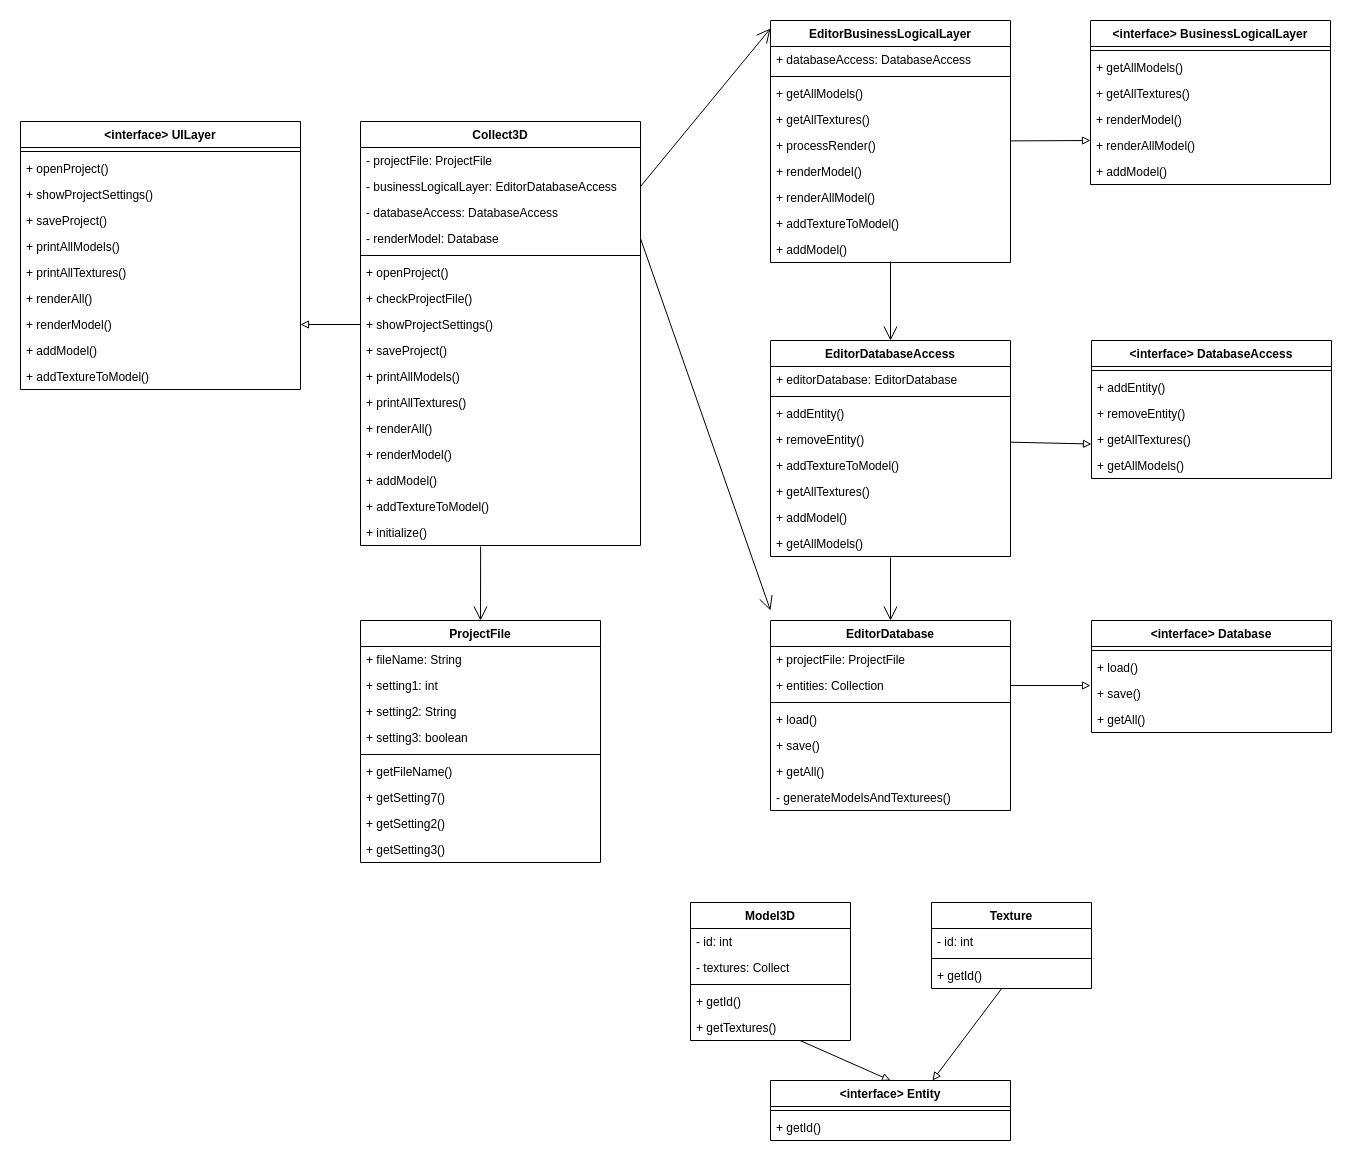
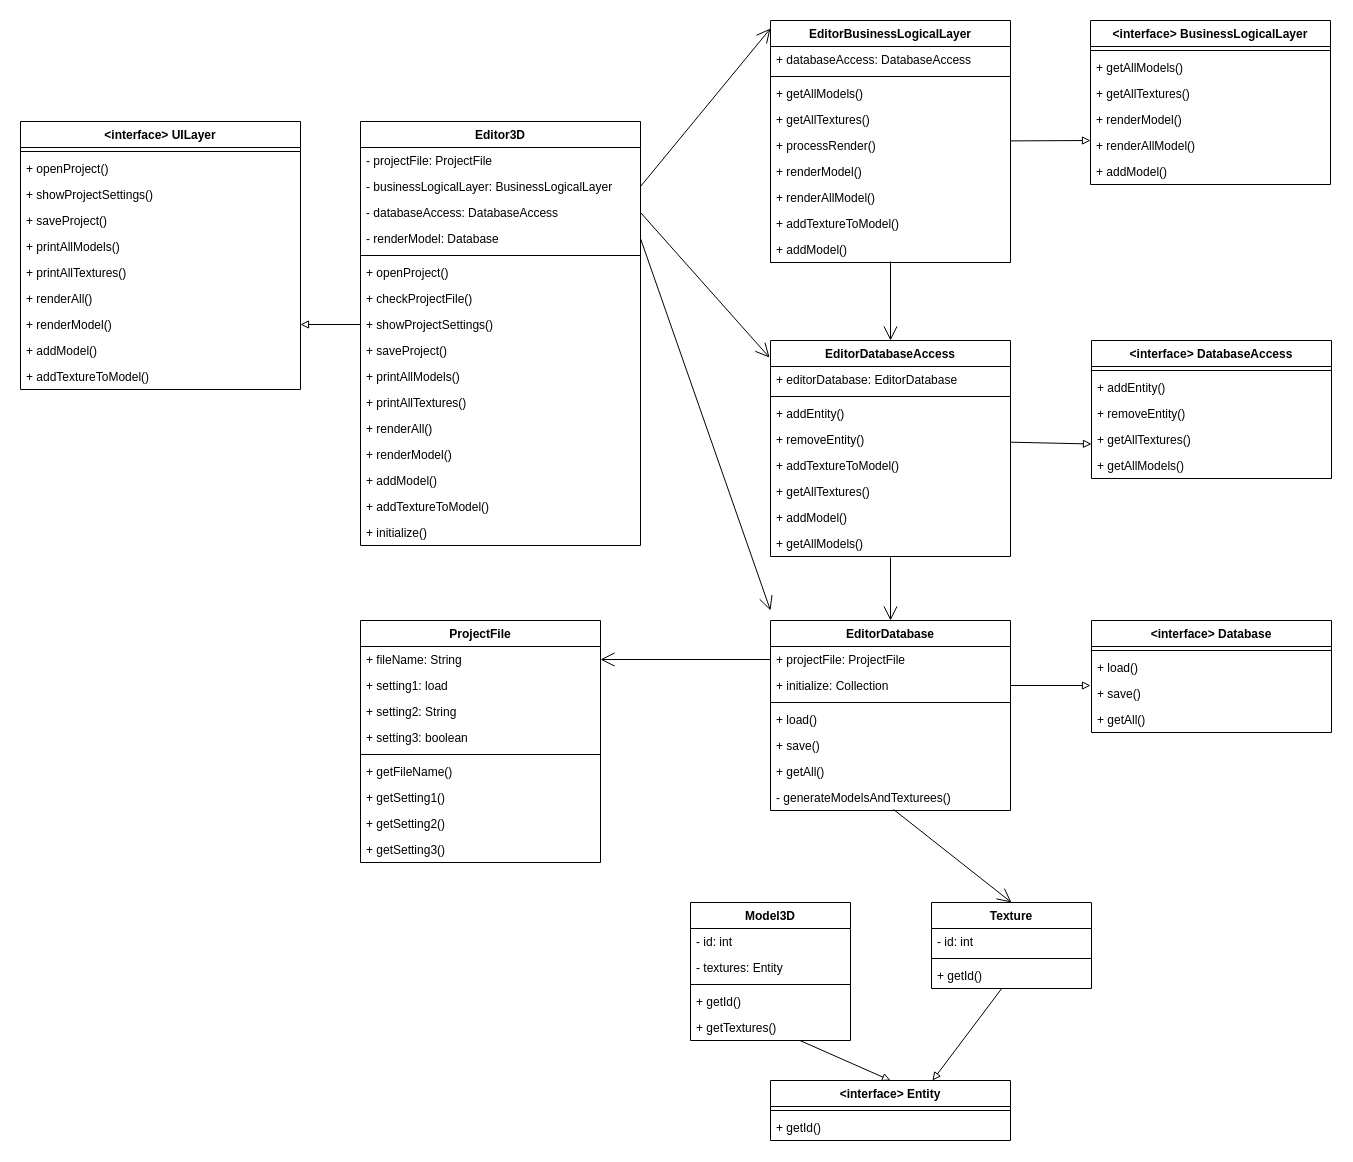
node "Collect3D": label "Collect3D" -> "Editor3D"
node "- businessLogicalLayer: EditorDatabaseAccess": label "- businessLogicalLayer: EditorDatabaseAccess" -> "- businessLogicalLayer: BusinessLogicalLayer"
edge "- databaseAccess: DatabaseAccess" -> "EditorDatabaseAccess": added
edge "+ initialize()" -> "ProjectFile": removed
edge "+ projectFile: ProjectFile" -> "+ fileName: String": added
node "+ setting1: int": label "+ setting1: int" -> "+ setting1: load"
node "+ entities: Collection": label "+ entities: Collection" -> "+ initialize: Collection"
node "+ getSetting7()": label "+ getSetting7()" -> "+ getSetting1()"
edge "- generateModelsAndTexturees()" -> "Texture": added
node "- textures: Collect": label "- textures: Collect" -> "- textures: Entity"
